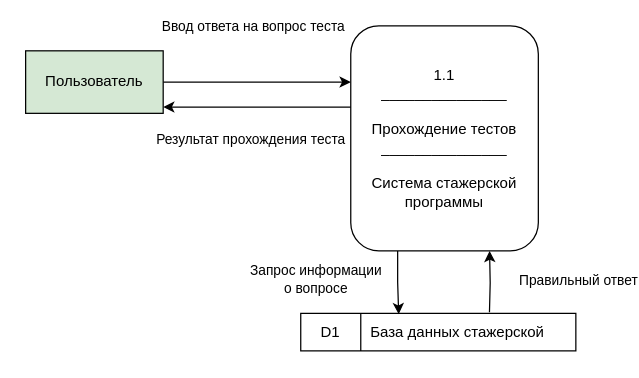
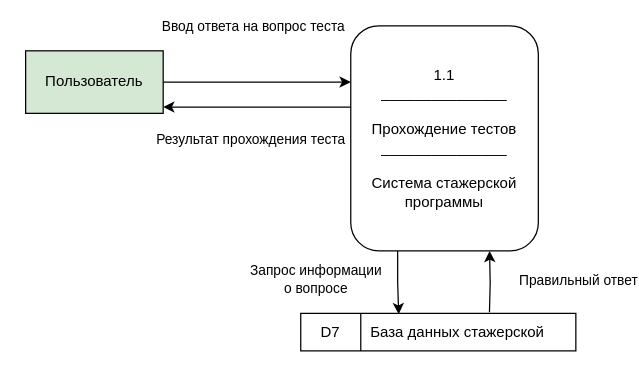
node "D1": label "D1" -> "D7"
